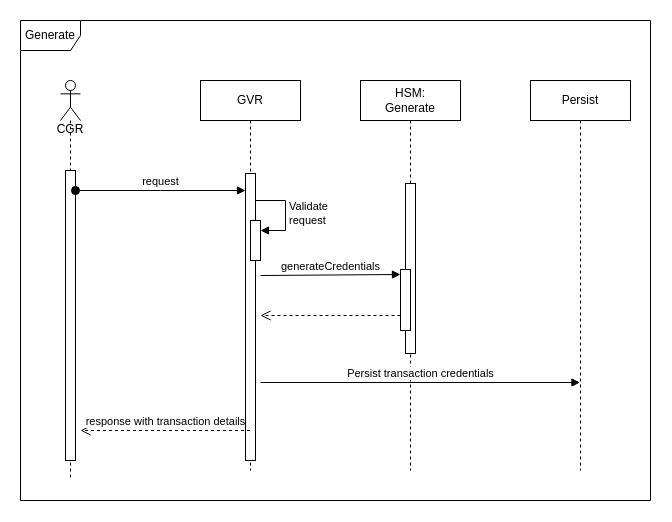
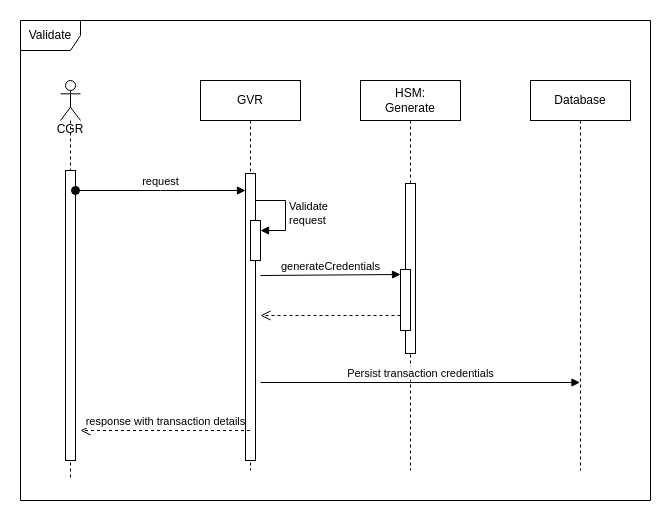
node "Generate": label "Generate" -> "Validate"
node "Persist": label "Persist" -> "Database"
